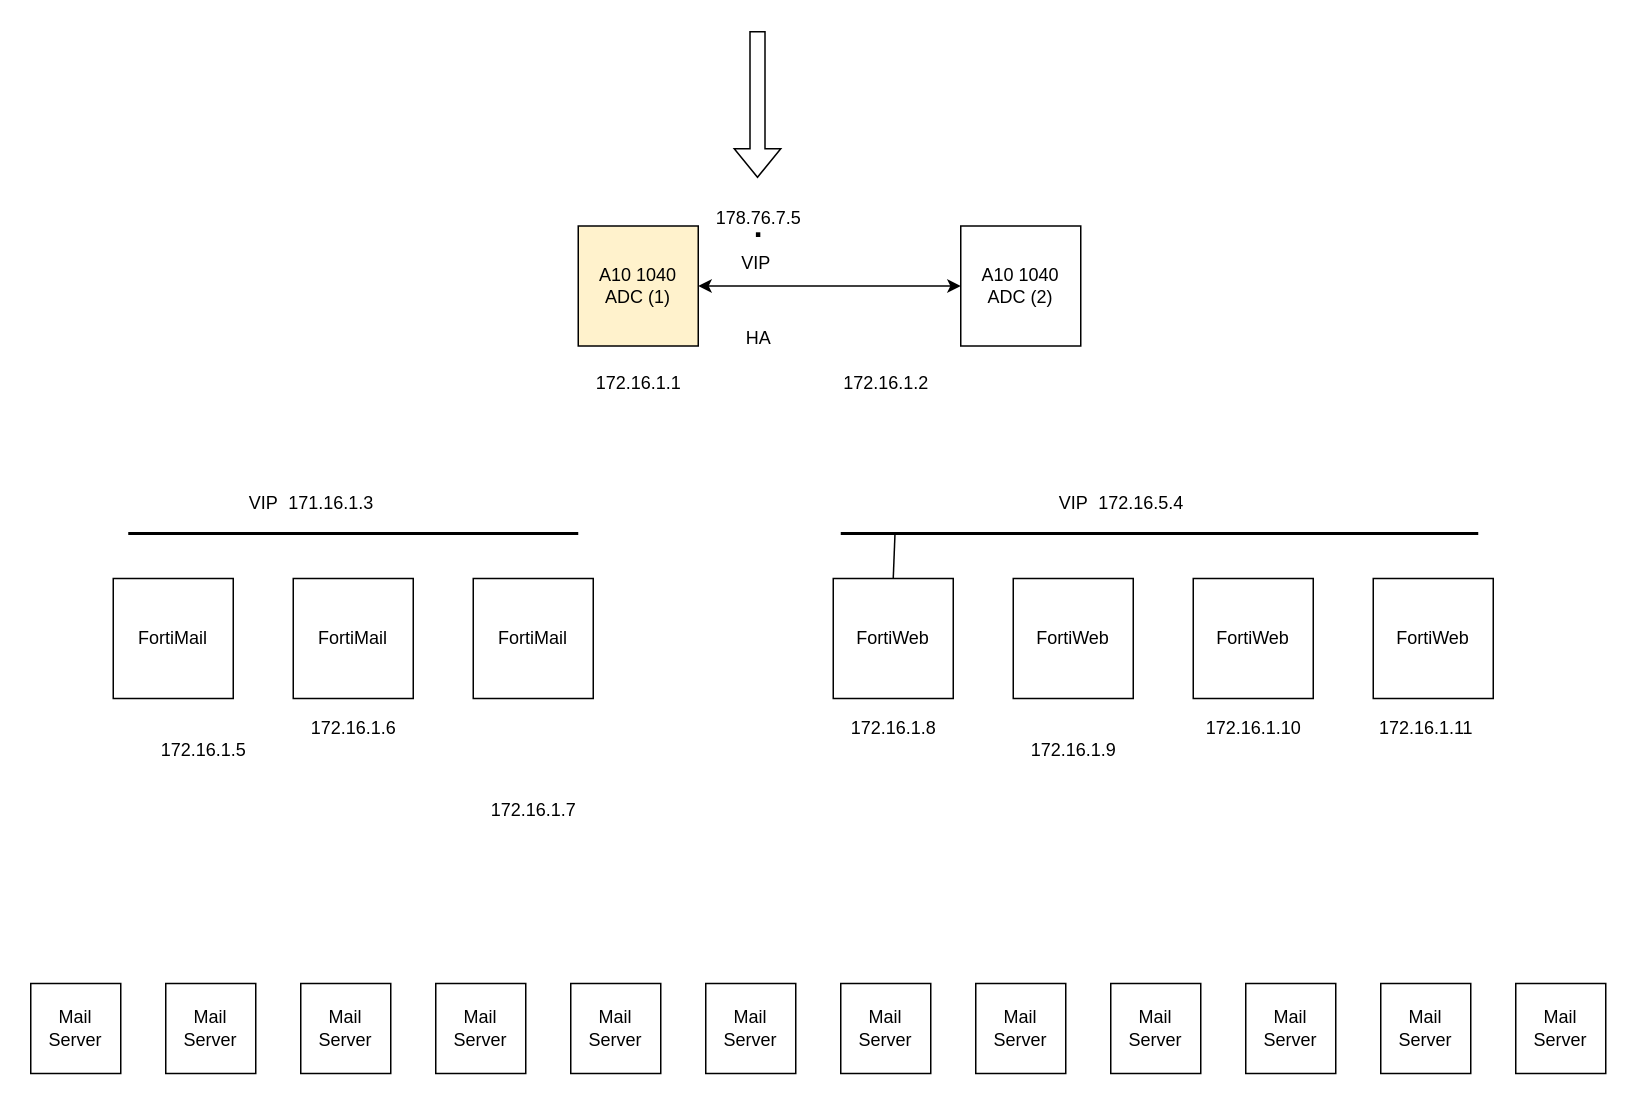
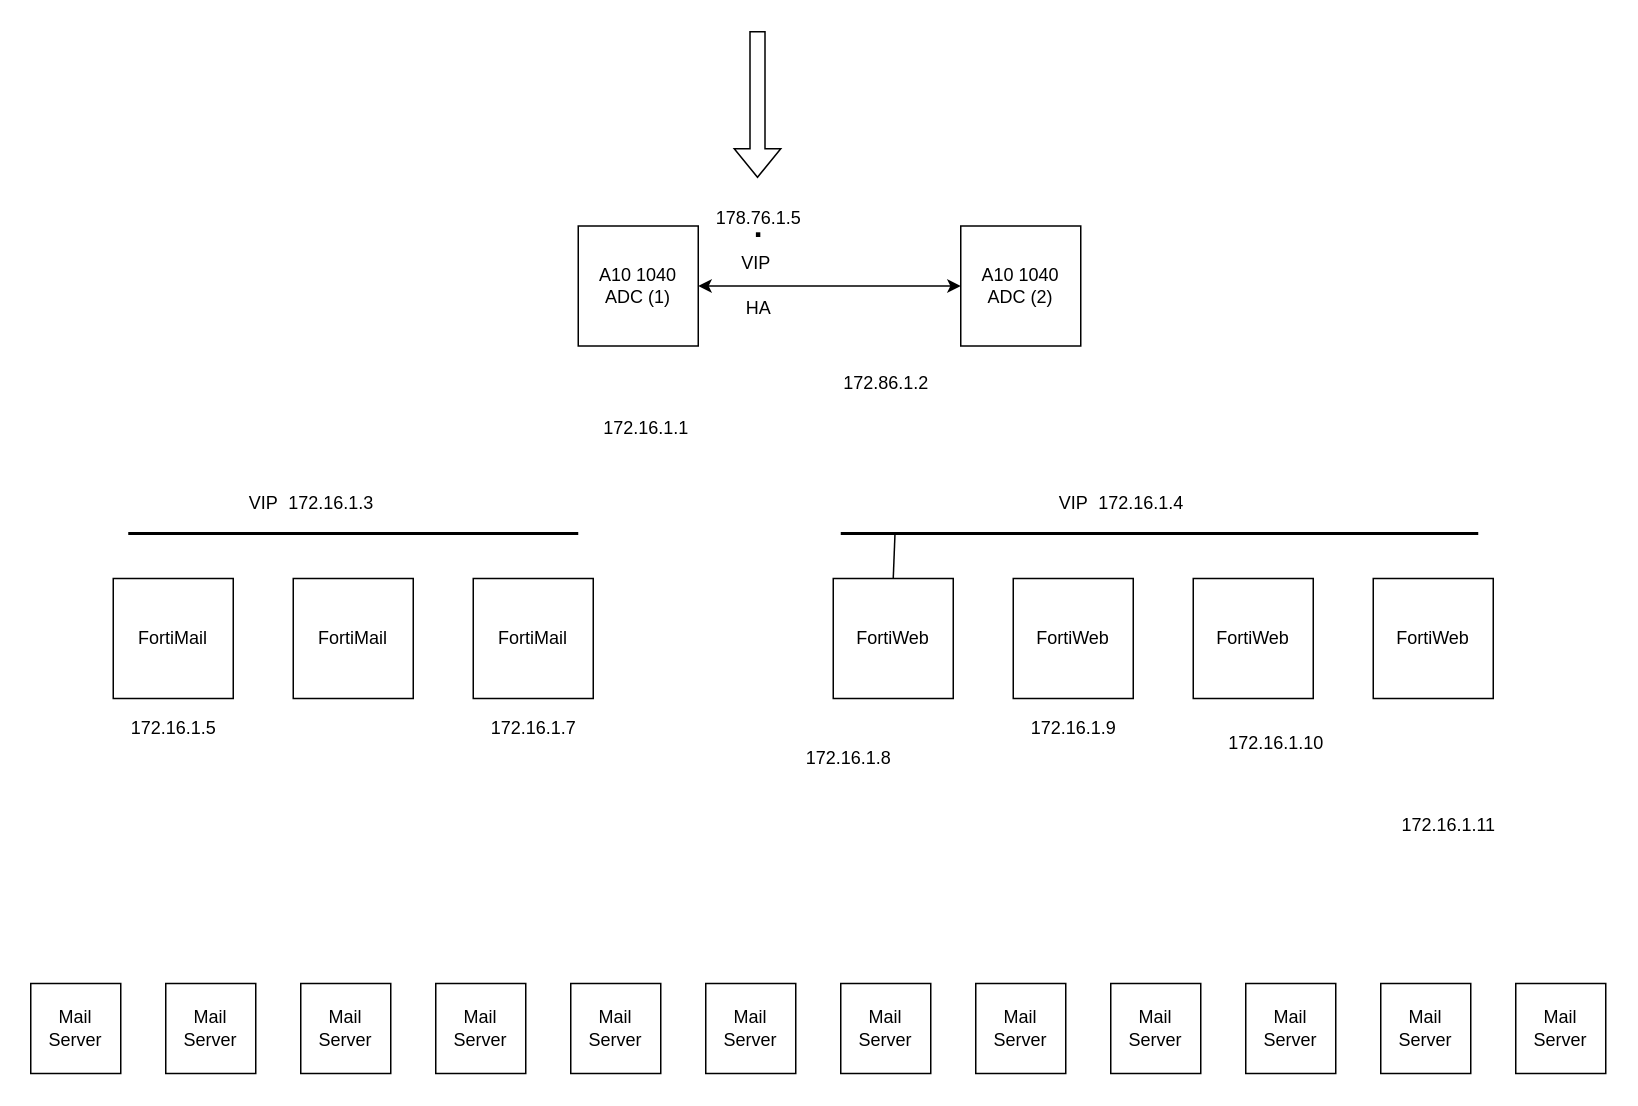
node "178.76.7.5": label "178.76.7.5" -> "178.76.1.5"
node "A10 1040 ADC (1)": fillcolor #fff2cc -> #ffffff
node "HA": moved (758, 338) -> (758, 308)
node "172.16.1.1": moved (638, 383) -> (646, 428)
node "172.16.1.2": label "172.16.1.2" -> "172.86.1.2"
node "171.16.1.3": label "171.16.1.3" -> "172.16.1.3"
node "172.16.5.4": label "172.16.5.4" -> "172.16.1.4"
node "172.16.1.6": removed
node "172.16.1.8": moved (893, 728) -> (848, 758)
node "172.16.1.10": moved (1253, 728) -> (1276, 743)
node "172.16.1.11": moved (1426, 728) -> (1448, 826)
node "172.16.1.5": moved (203, 751) -> (173, 728)
node "172.16.1.9": moved (1073, 751) -> (1073, 728)
node "172.16.1.7": moved (533, 811) -> (533, 728)
